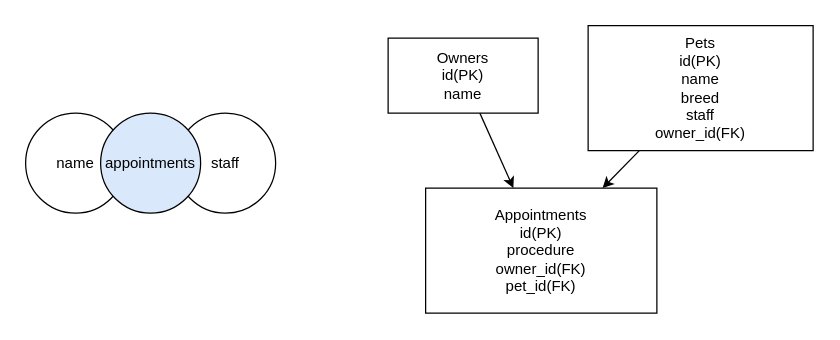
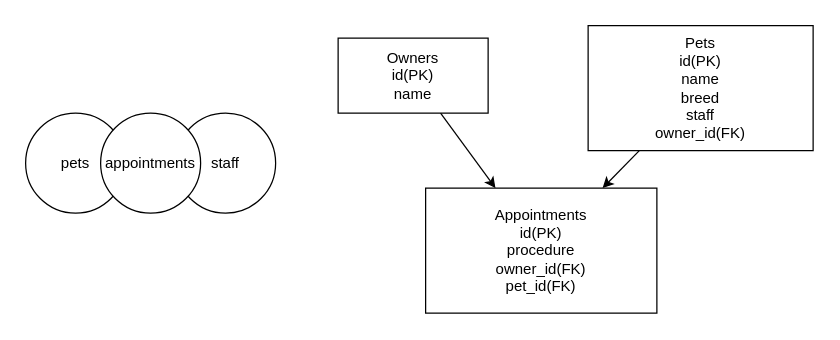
node "Owners id(PK) name": moved (463, 76) -> (413, 76)
node "name": label "name" -> "pets"
node "appointments": fillcolor #dae8fc -> #ffffff
